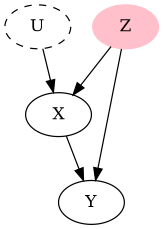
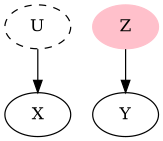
edge "Z" -> "X": removed
edge "X" -> "Y": removed
